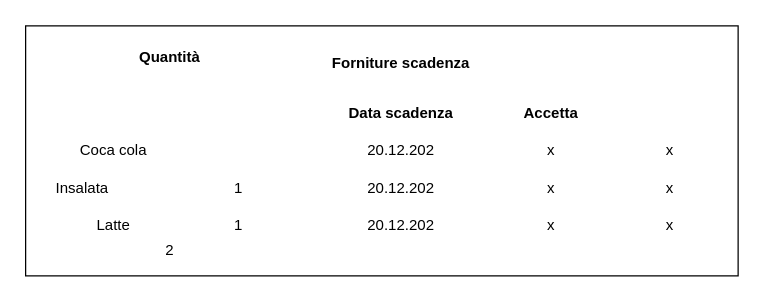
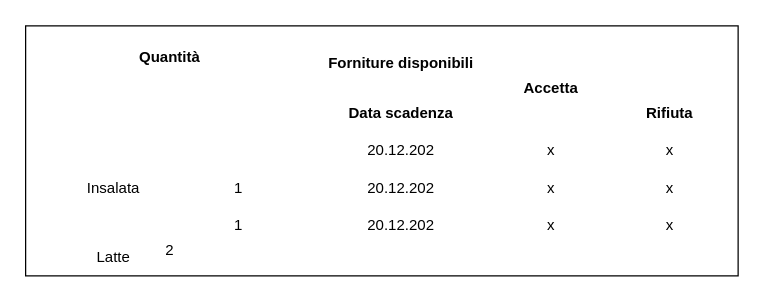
node "Forniture scadenza": label "Forniture scadenza" -> "Forniture disponibili"
node "Accetta": moved (551, 113) -> (551, 88)
node "Rifiuta": added
node "Coca cola": removed
node "Insalata": moved (82, 188) -> (113, 188)
node "Latte": moved (113, 226) -> (113, 257)
